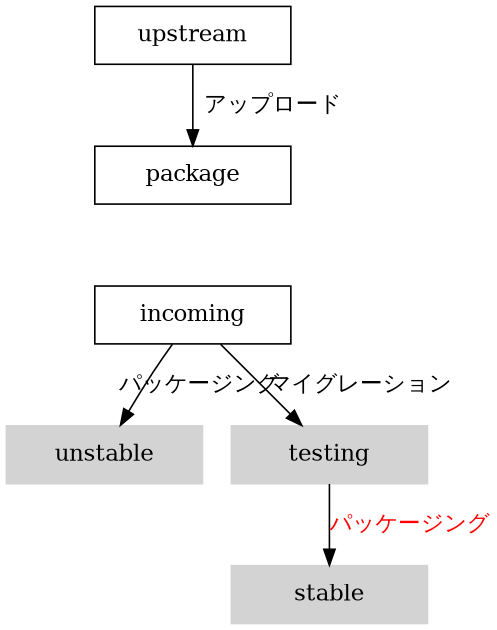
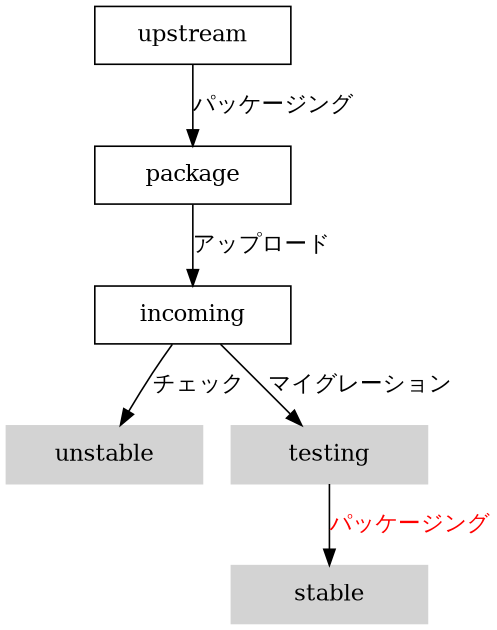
edge "upstream" -> "package": label "アップロード" -> "パッケージング"
edge "package" -> "incoming": added, label "アップロード"
edge "incoming" -> "unstable": label "パッケージング" -> "チェック"
